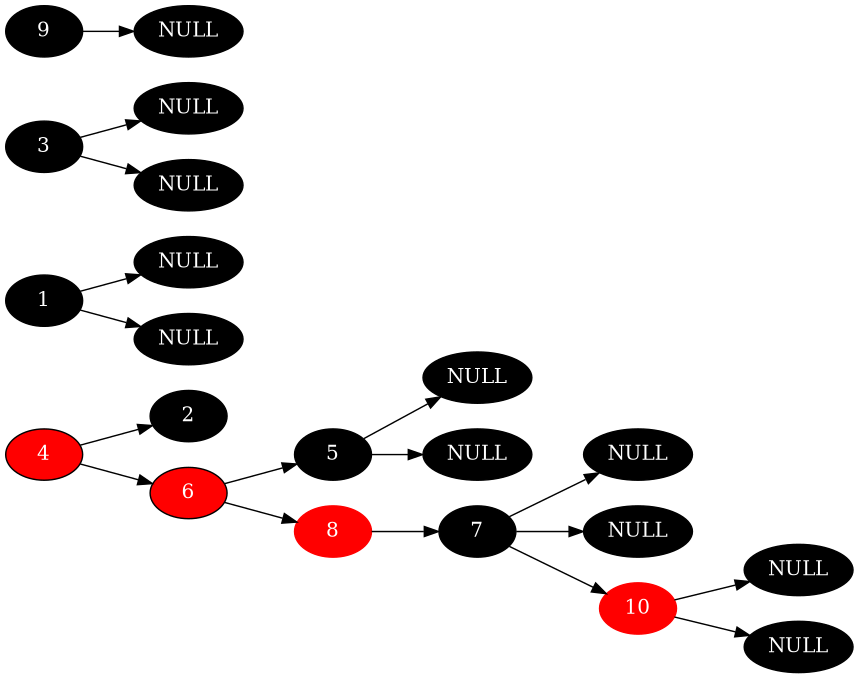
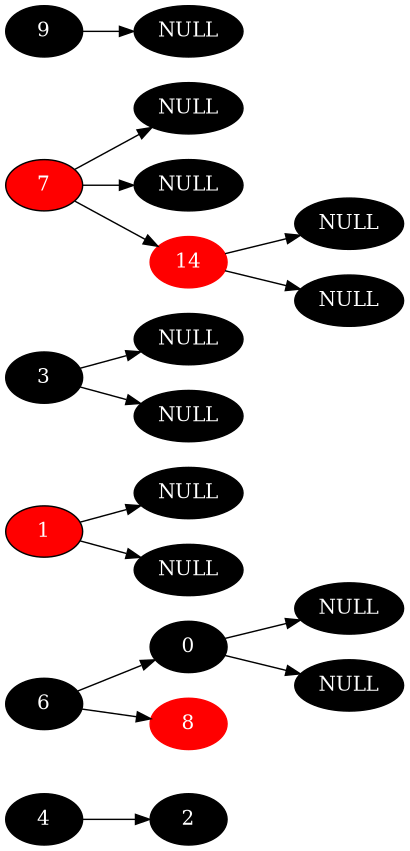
node "1": fillcolor black -> red
node "4": fillcolor red -> black
node "5": label "5" -> "0"
edge "4" -> "6": removed
node "6": fillcolor red -> black
edge "8" -> "7": removed
node "7": fillcolor black -> red
node "10": label "10" -> "14"
